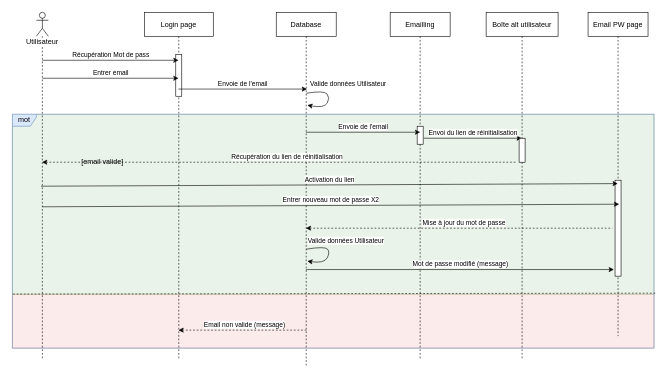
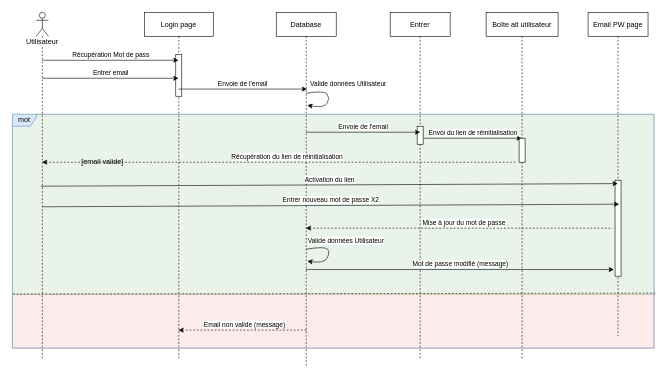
node "Emailling": label "Emailling" -> "Entrer"
